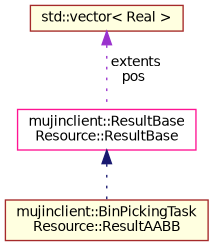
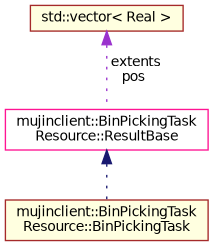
node "mujinclient::ResultBase Resource::ResultBase": label "mujinclient::ResultBase Resource::ResultBase" -> "mujinclient::BinPickingTask Resource::ResultBase"
node "mujinclient::BinPickingTask Resource::ResultAABB": label "mujinclient::BinPickingTask Resource::ResultAABB" -> "mujinclient::BinPickingTask Resource::BinPickingTask"
